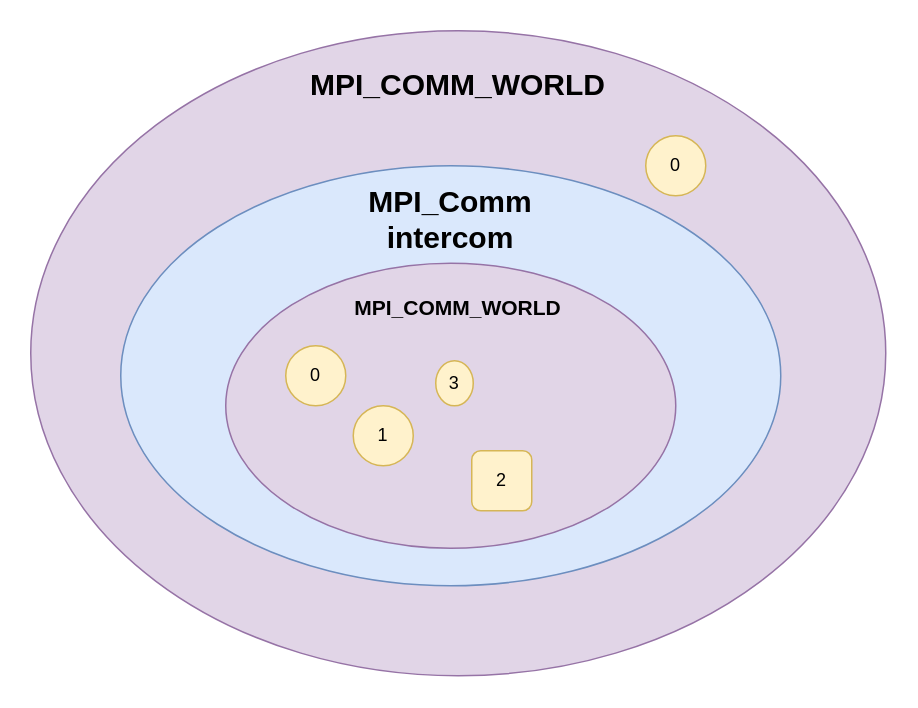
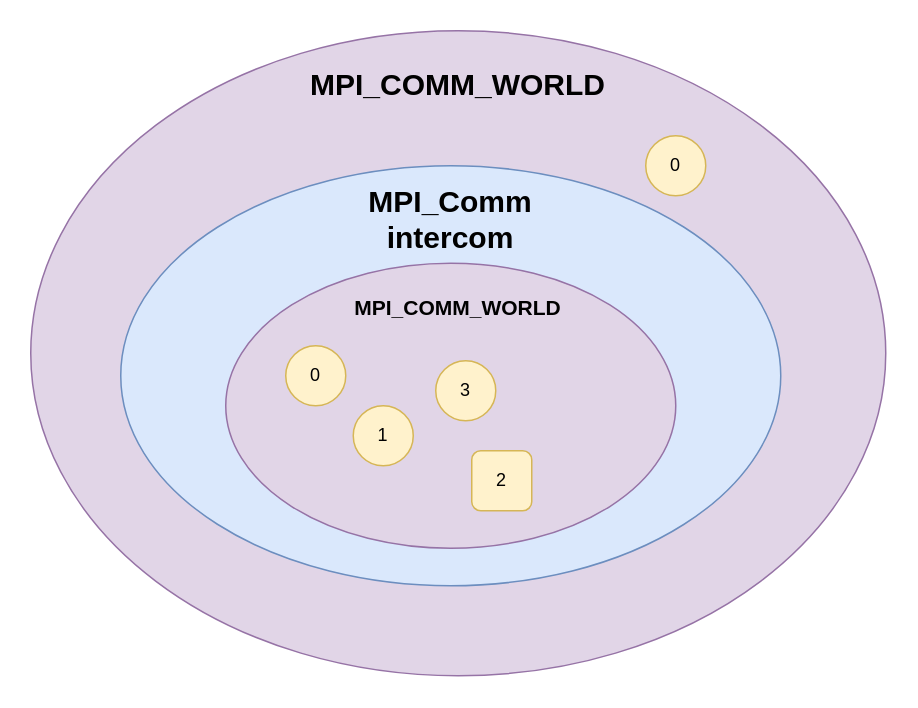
node "3": size 38x45 -> 60x60
